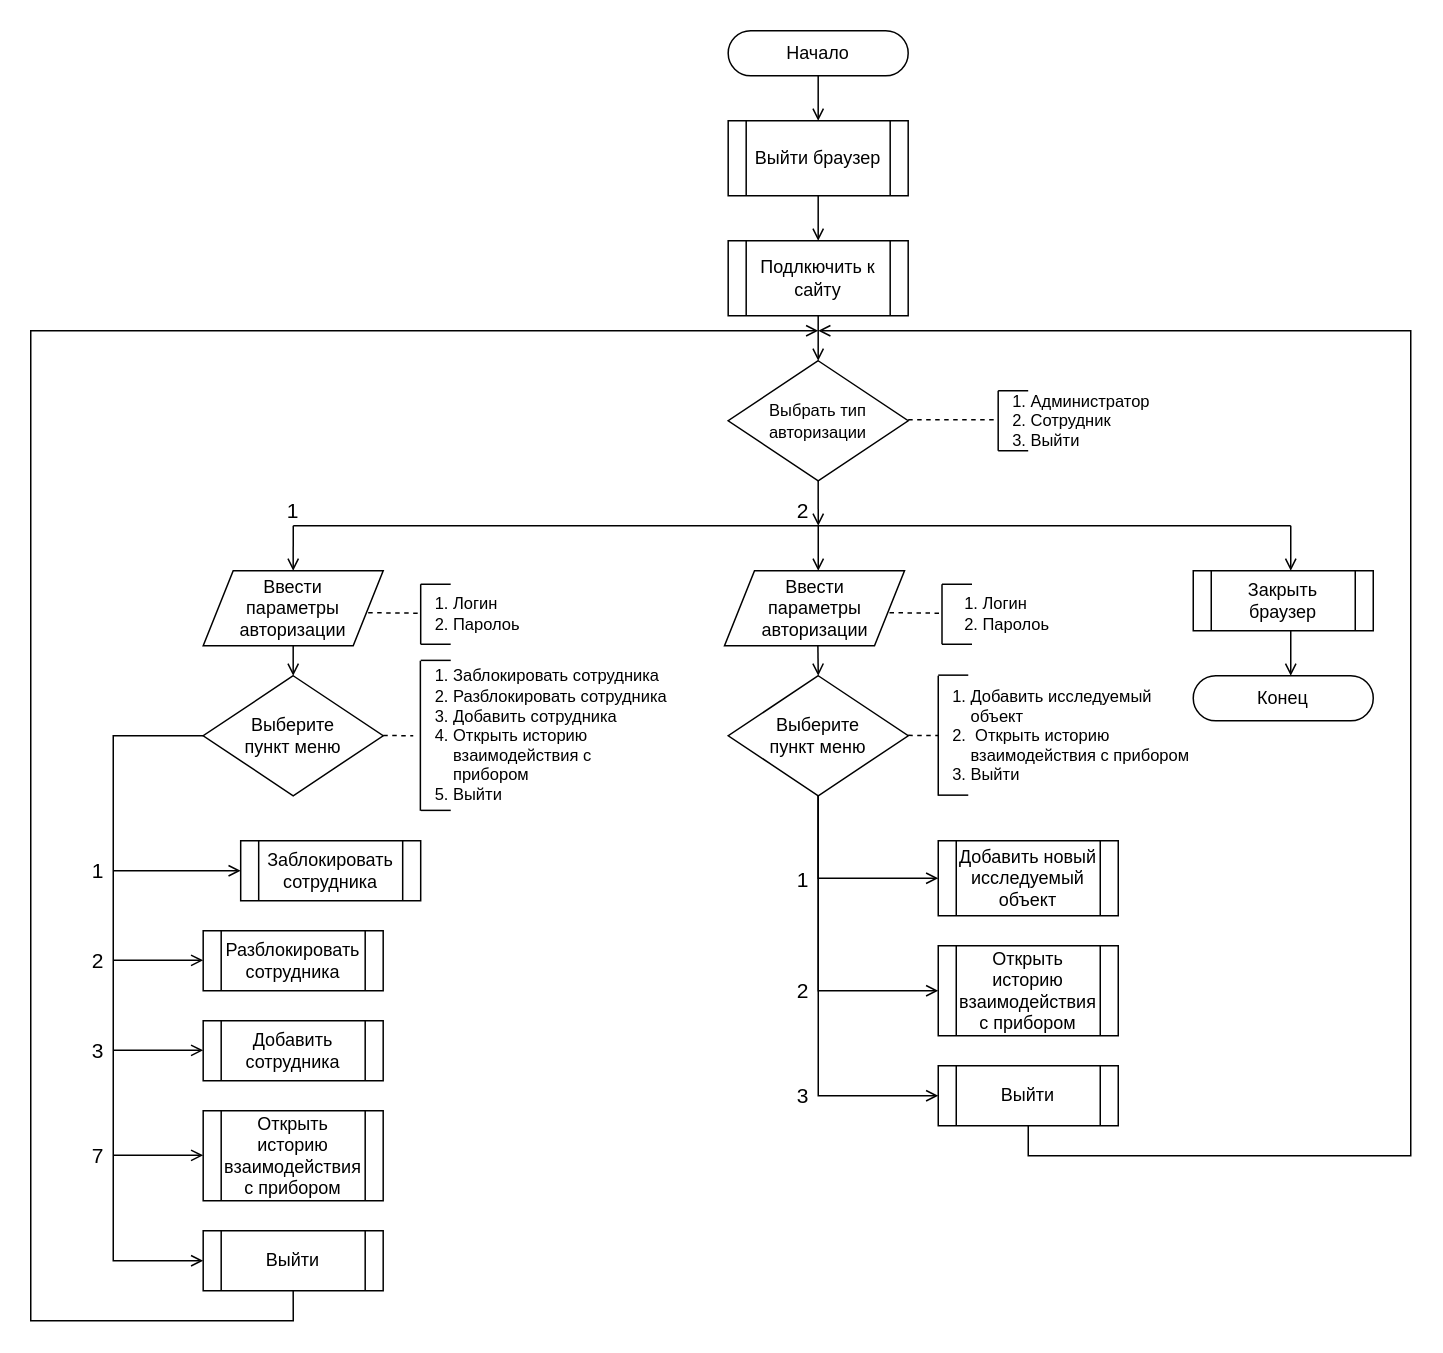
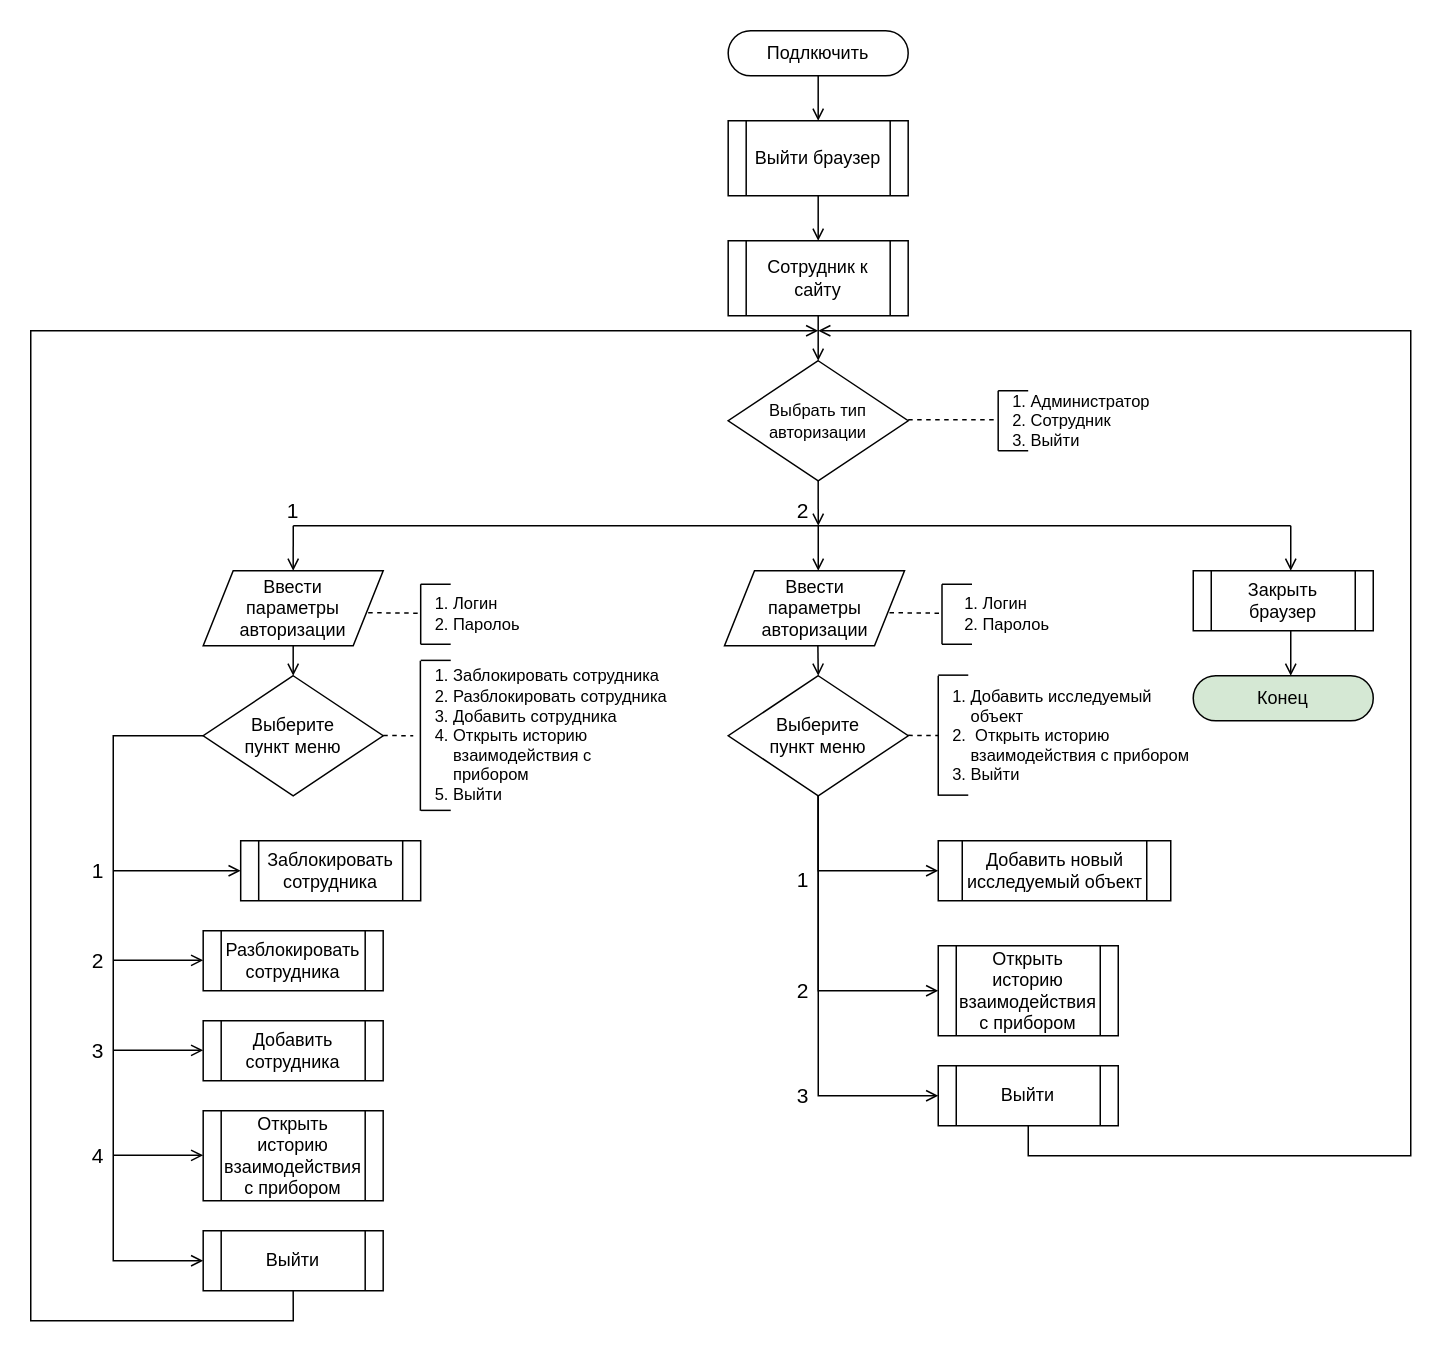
node "Начало": label "Начало" -> "Подлкючить"
node "Подлкючить к сайту": label "Подлкючить к сайту" -> "Сотрудник к сайту"
node "Конец": fillcolor #ffffff -> #d5e8d4
node "Добавить новый исследуемый объект": size 180x75 -> 233x60
node "7": label "7" -> "4"
